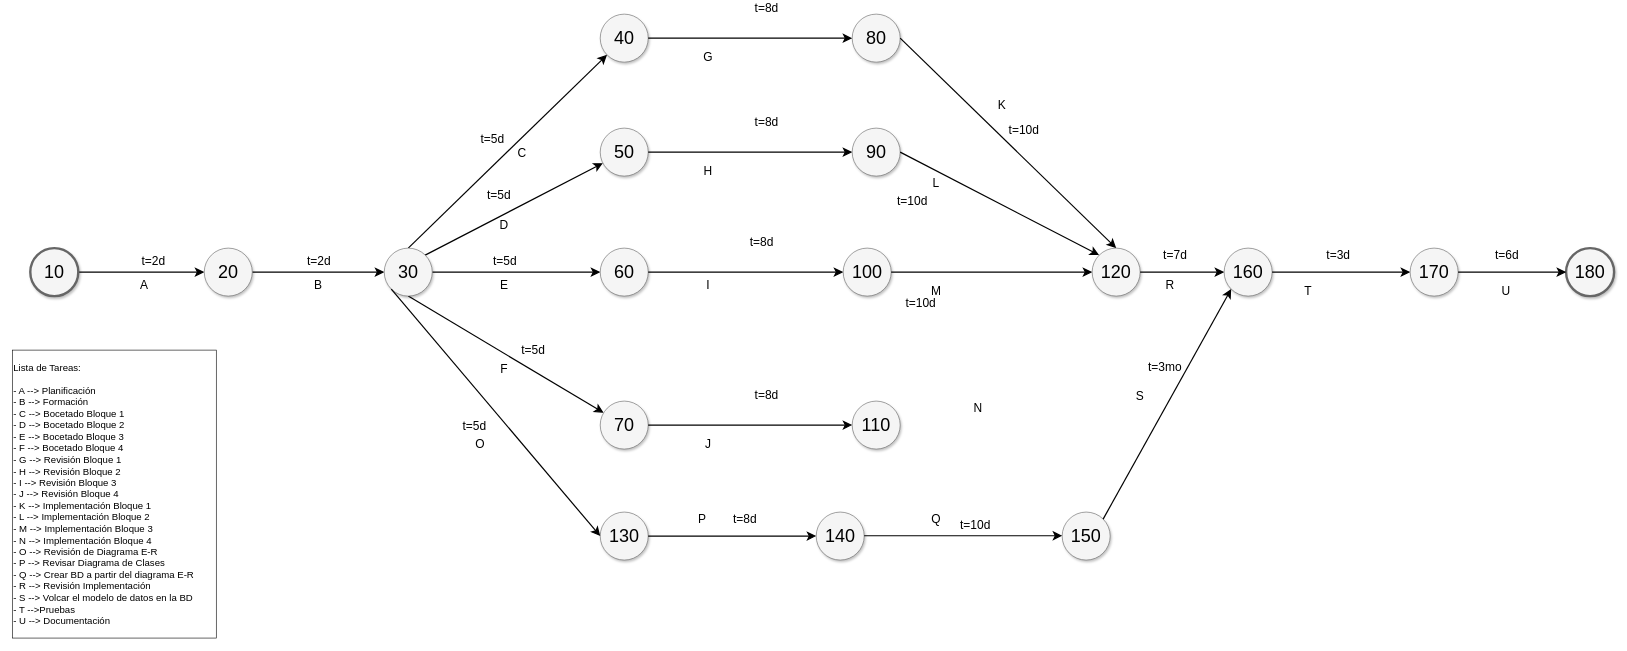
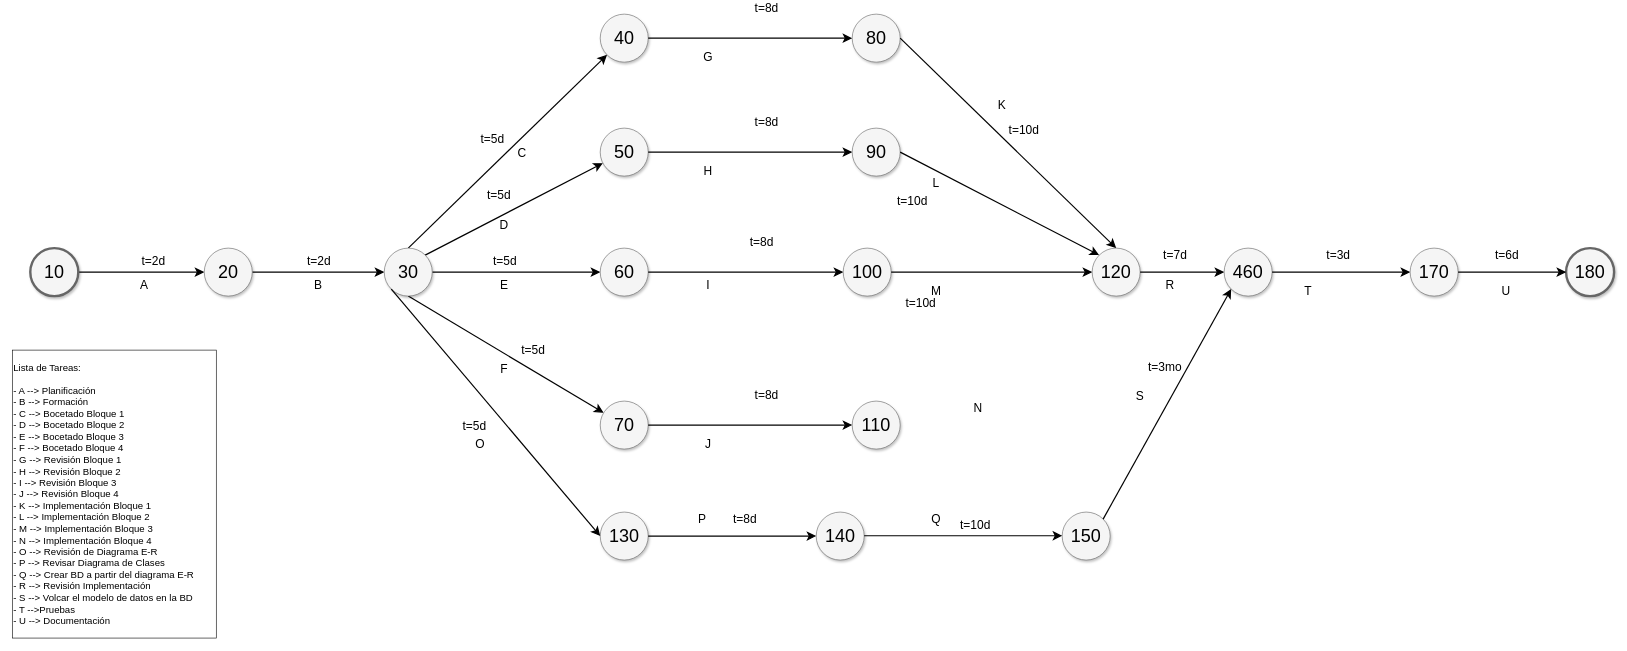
node "160": label "160" -> "460"
